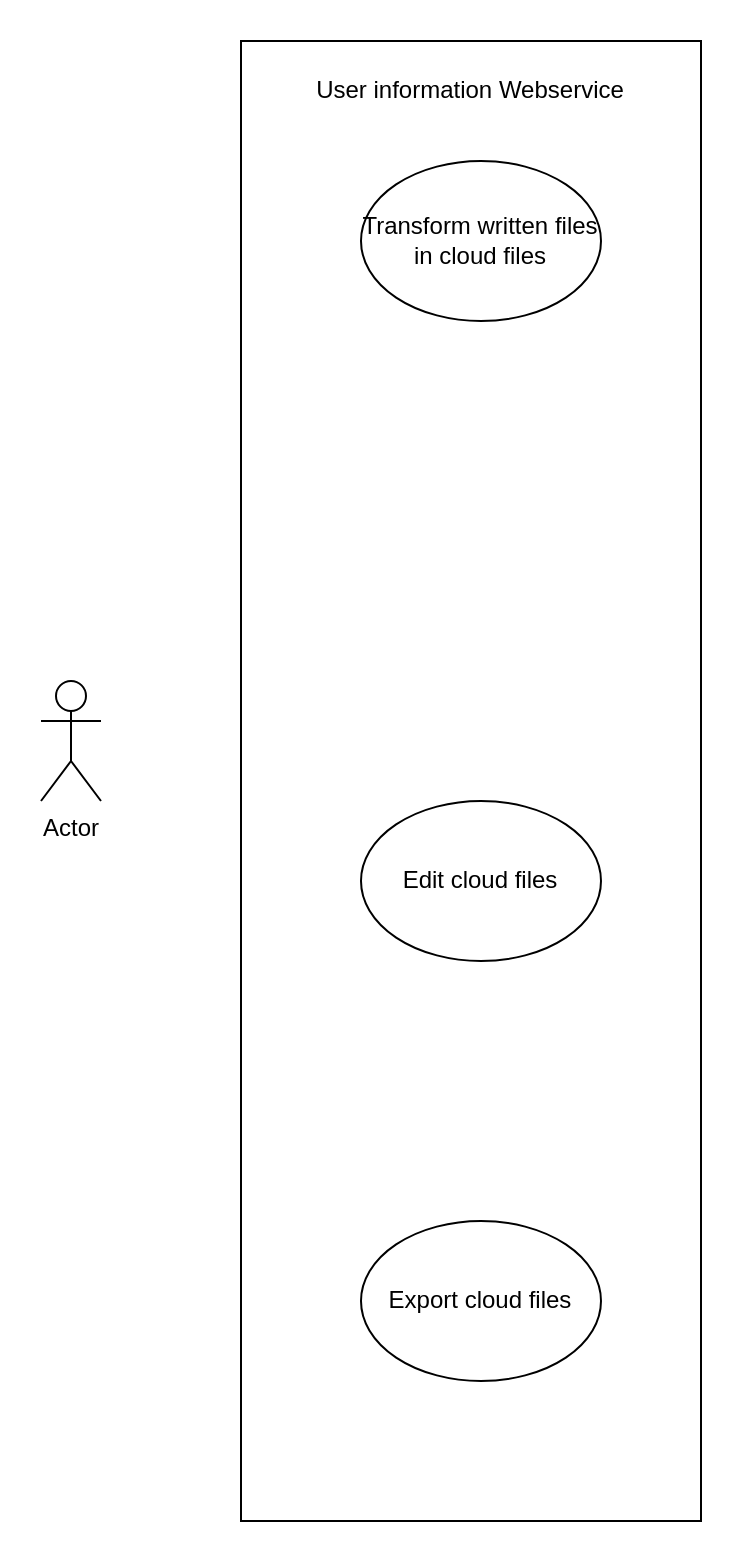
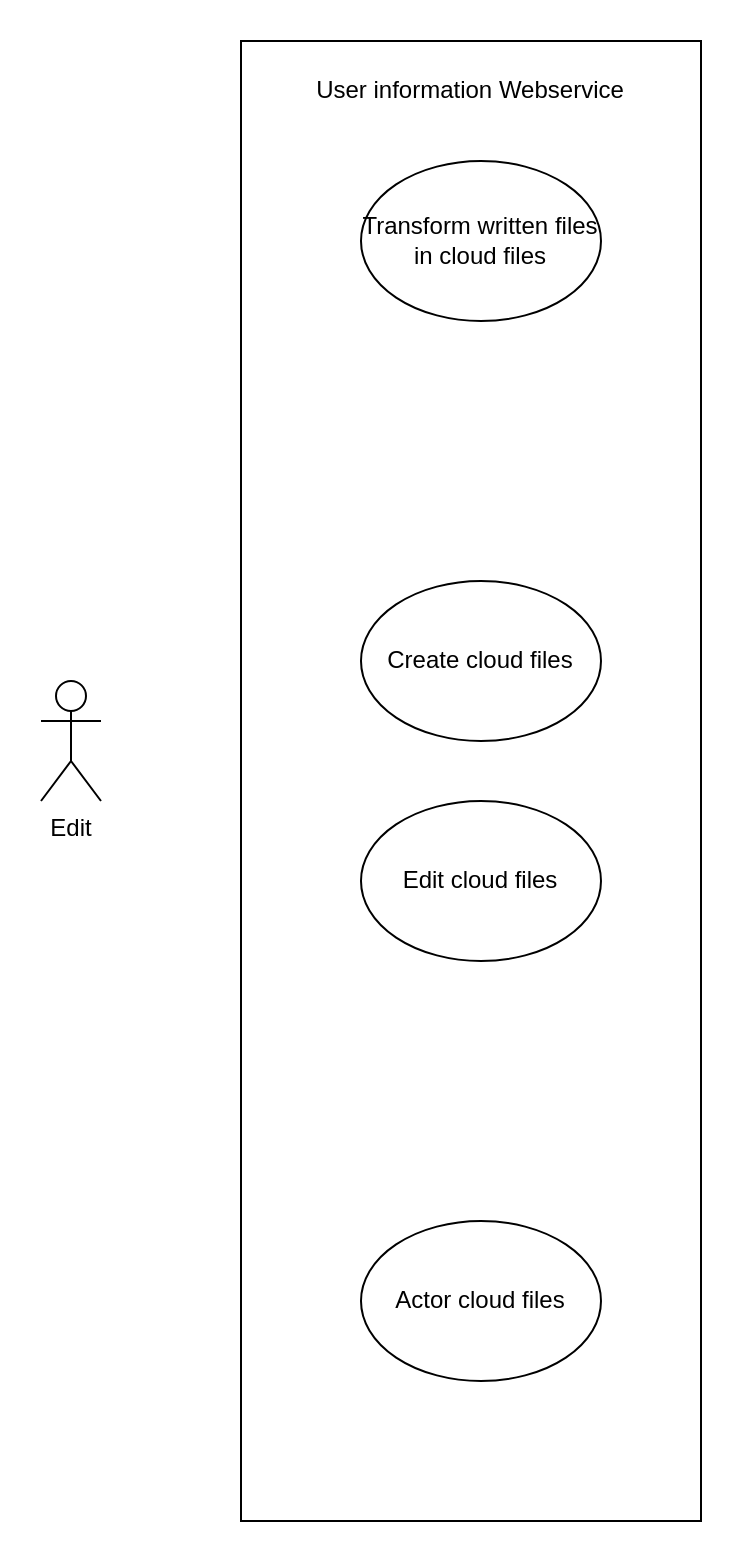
node "Create cloud files": added
node "Actor": label "Actor" -> "Edit"
node "Export cloud files": label "Export cloud files" -> "Actor cloud files"
